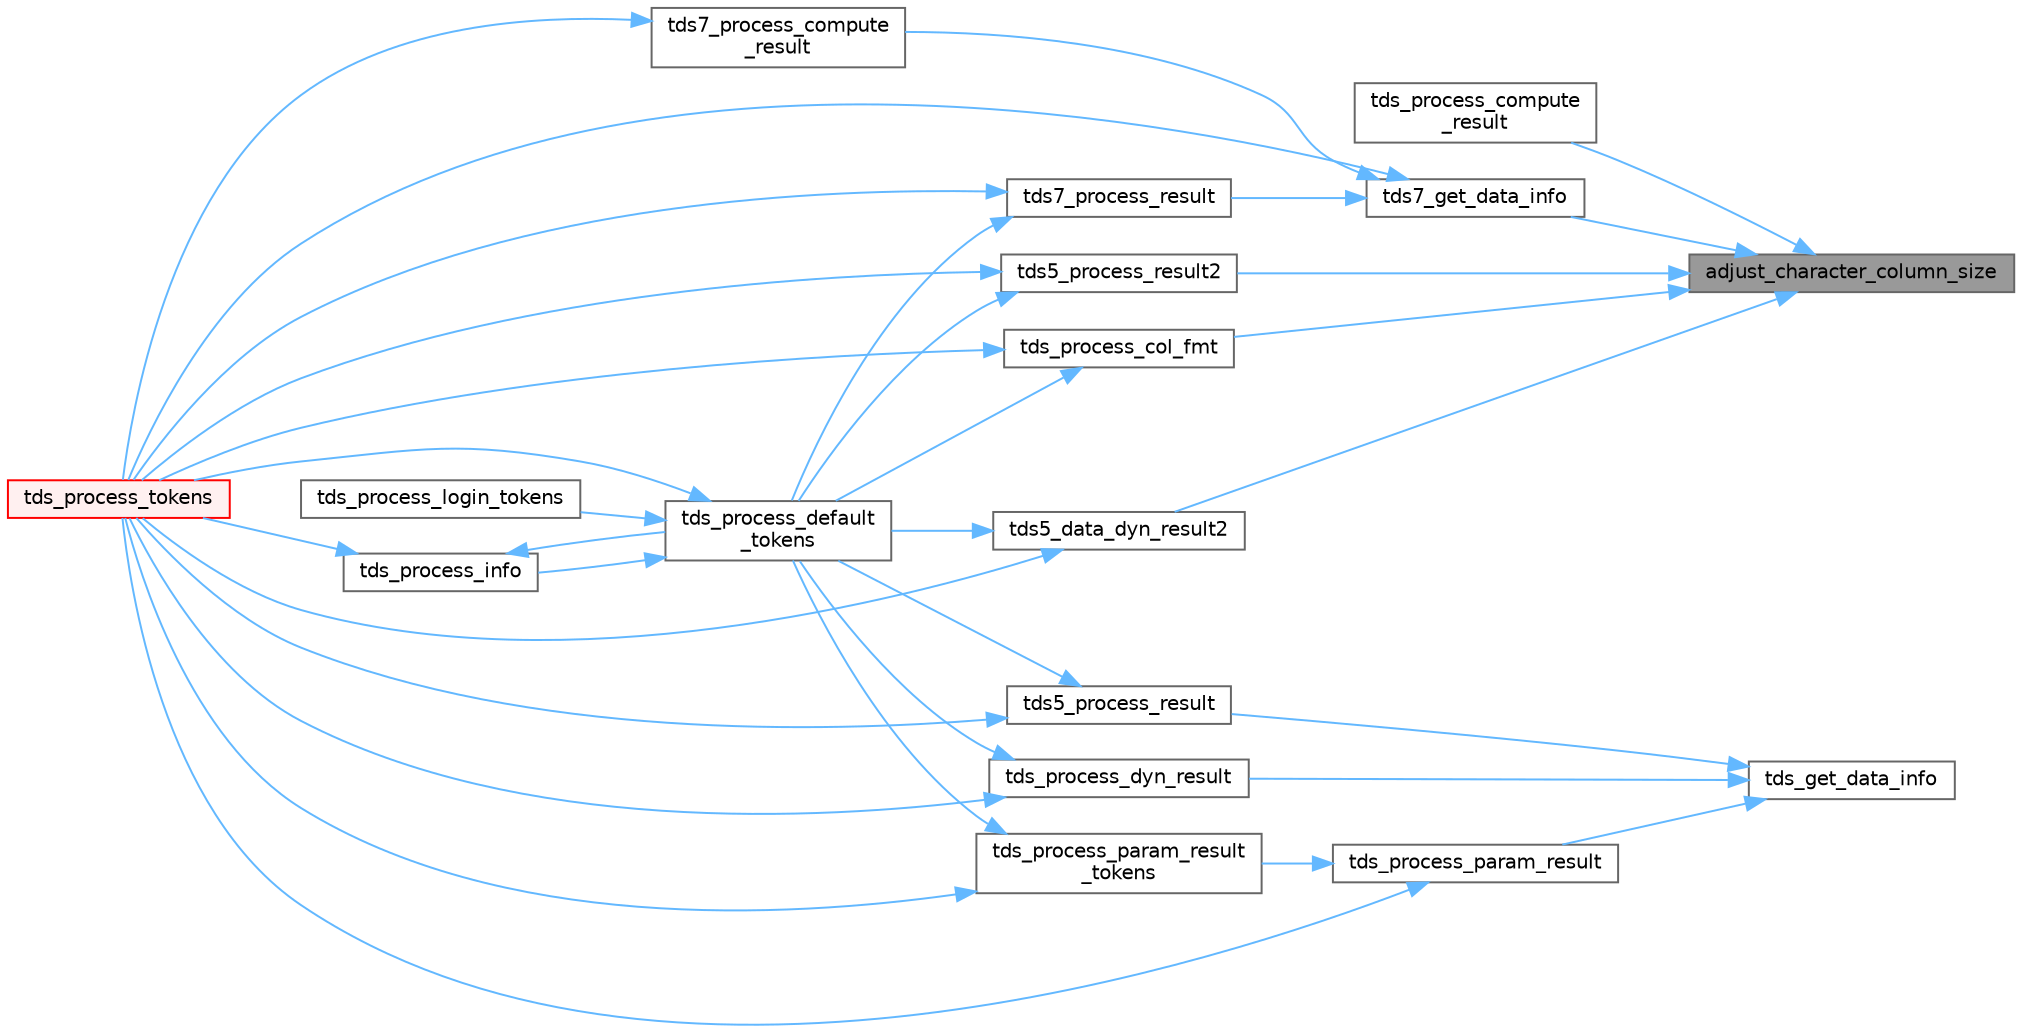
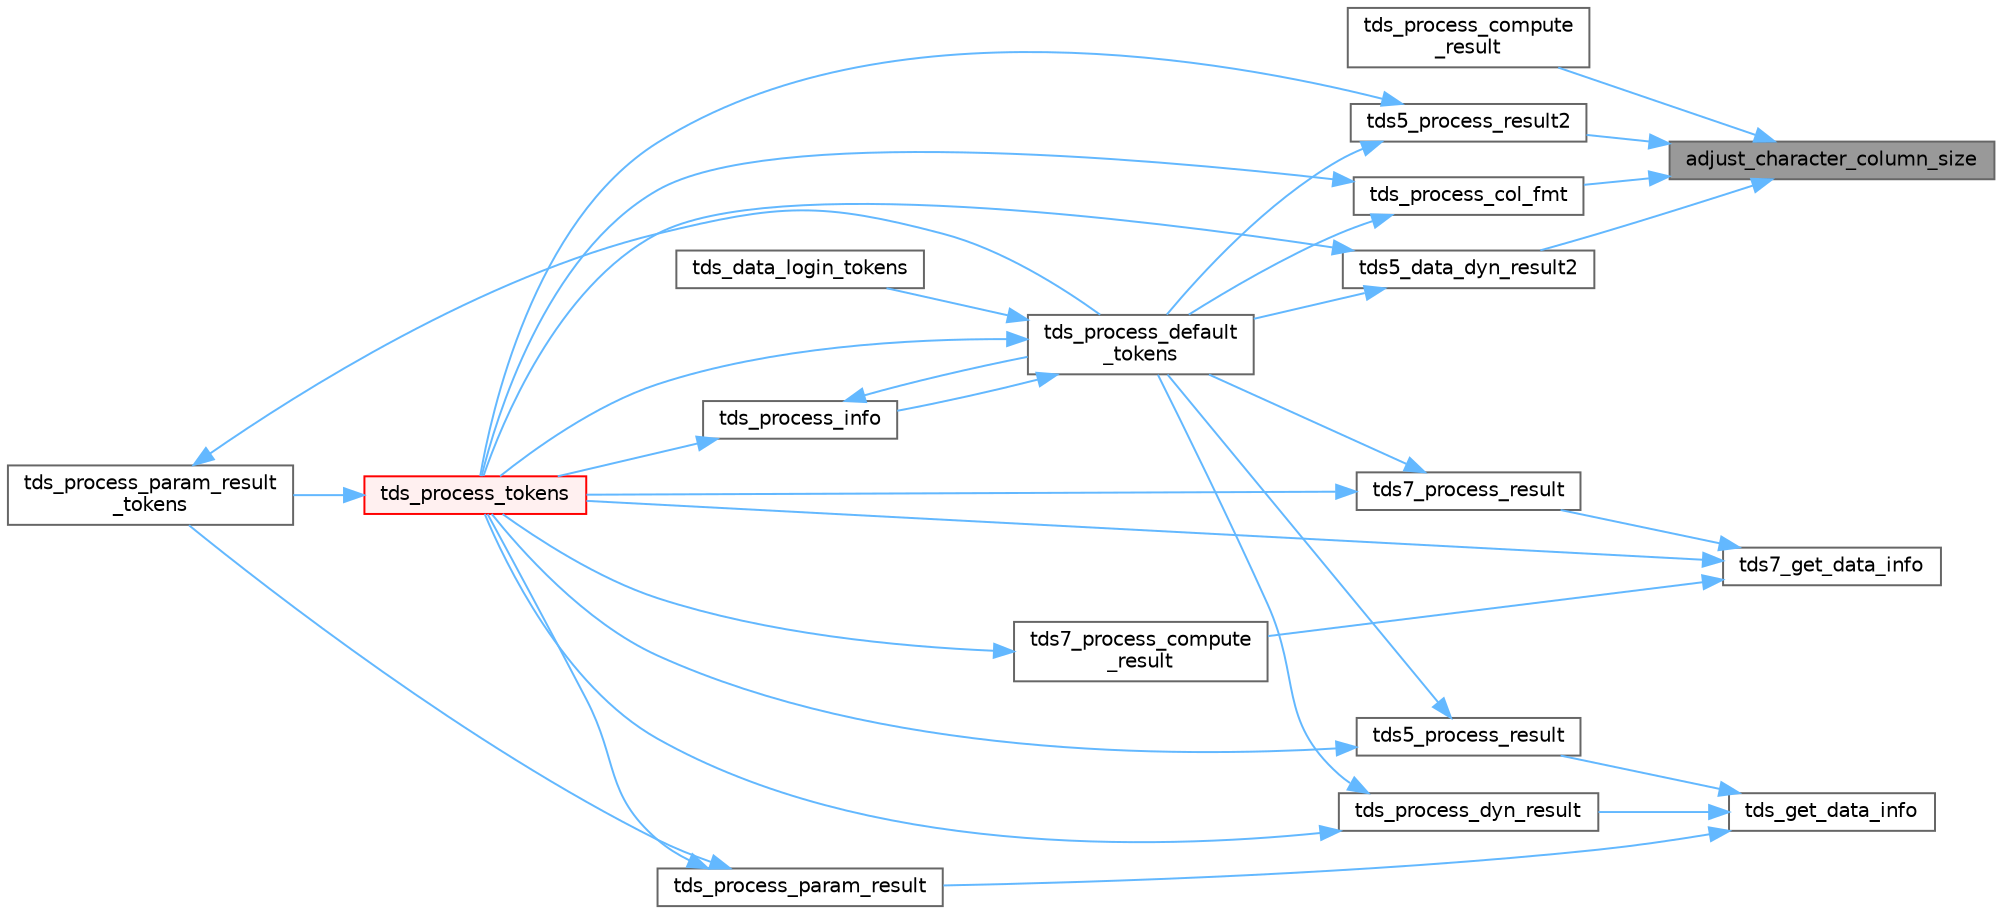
edge "tds7_get_data_info" -> "adjust_character_column_size": removed
node "tds_process_login_tokens": label "tds_process_login_tokens" -> "tds_data_login_tokens"
edge "tds_process_tokens" -> "tds_process_param_result _tokens": reversed
